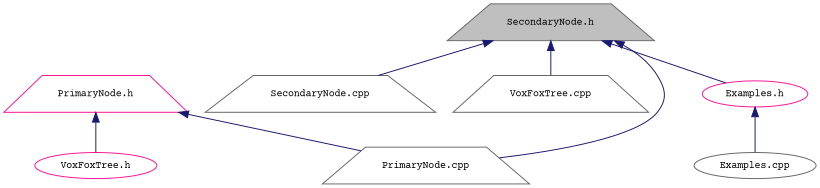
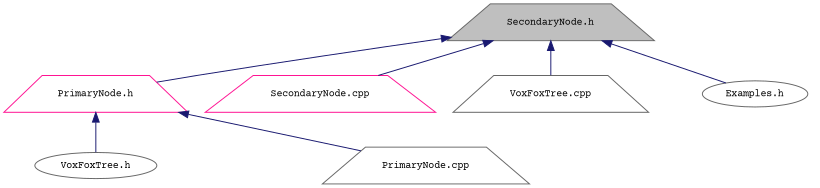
node "SecondaryNode.cpp": color gray40 -> deeppink
node "Examples.h": color deeppink -> gray40
edge "PrimaryNode.cpp" -> "SecondaryNode.h": now "PrimaryNode.h" -> "SecondaryNode.h"
node "VoxFoxTree.h": color deeppink -> gray40
node "Examples.cpp": removed
